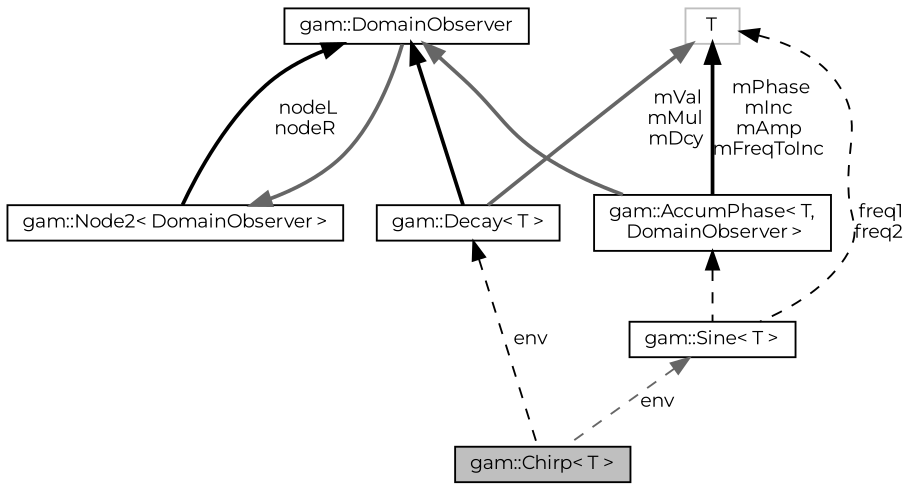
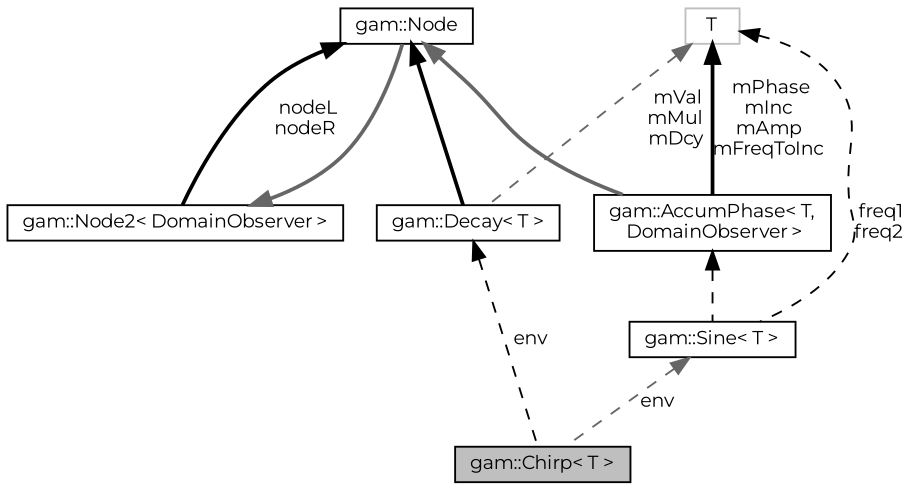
node "gam::DomainObserver": label "gam::DomainObserver" -> "gam::Node"
edge "gam::Decay< T >" -> "T": style bold -> dashed
